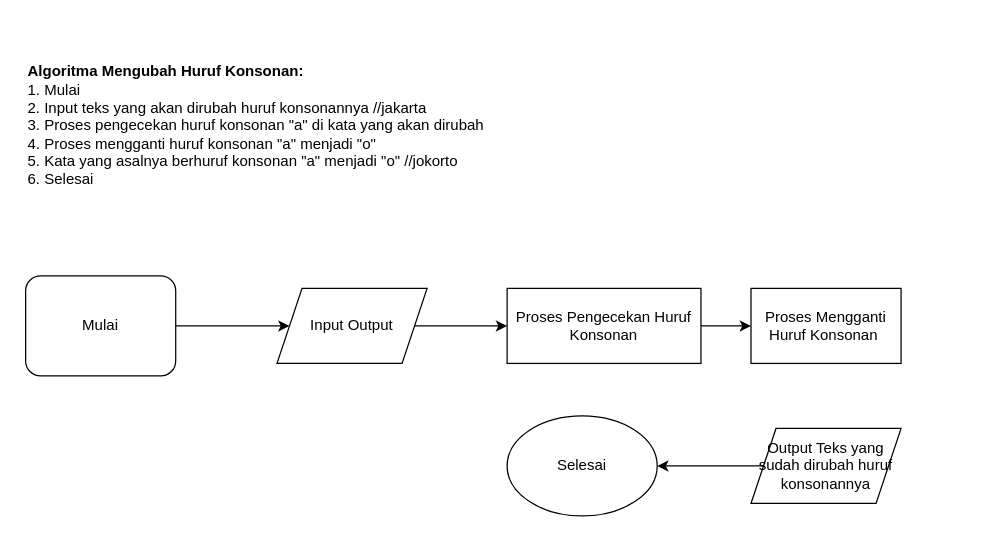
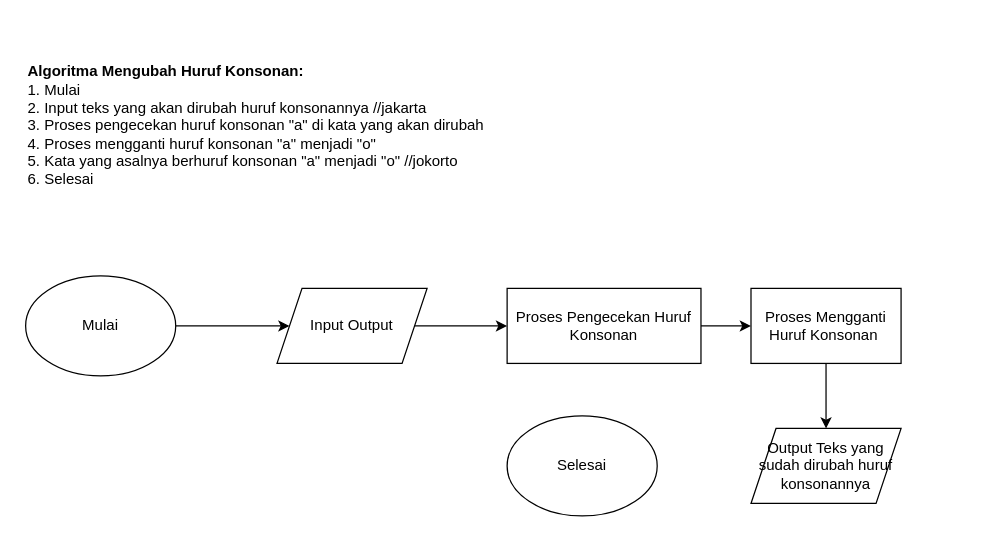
node "Mulai": shape rounded rectangle -> ellipse
edge "Proses Mengganti Huruf Konsonan" -> "Output Teks yang sudah dirubah huruf konsonannya": added
edge "Output Teks yang sudah dirubah huruf konsonannya" -> "Selesai": removed
